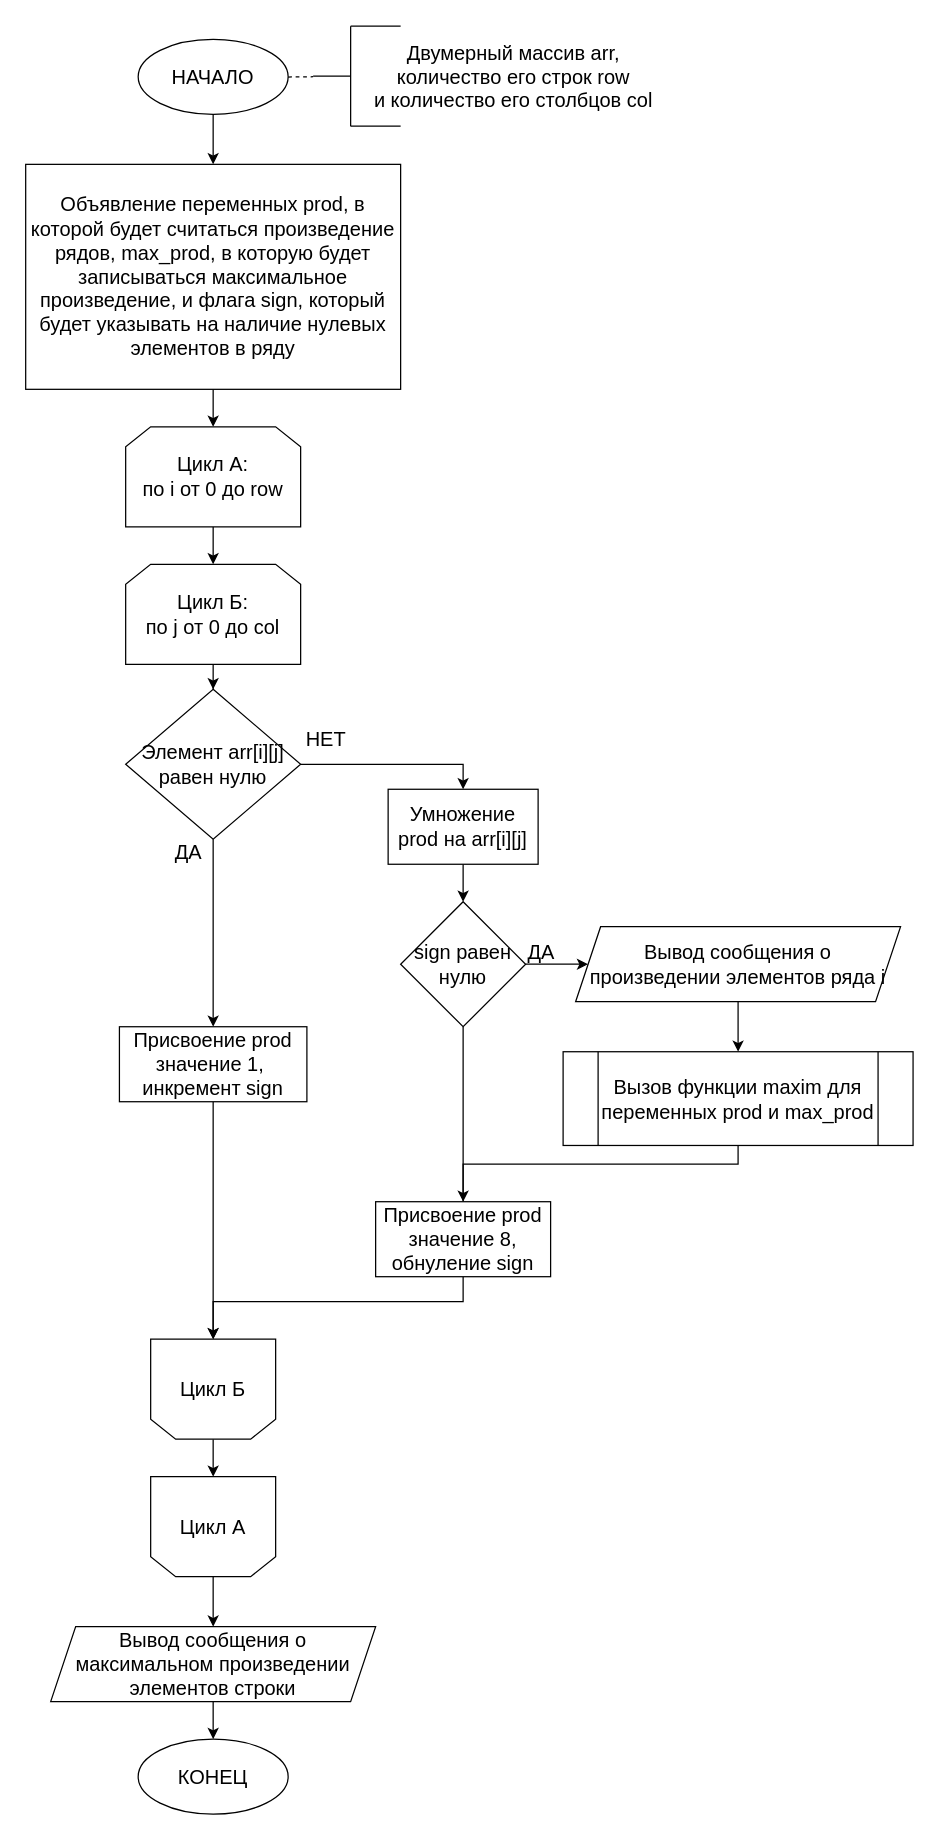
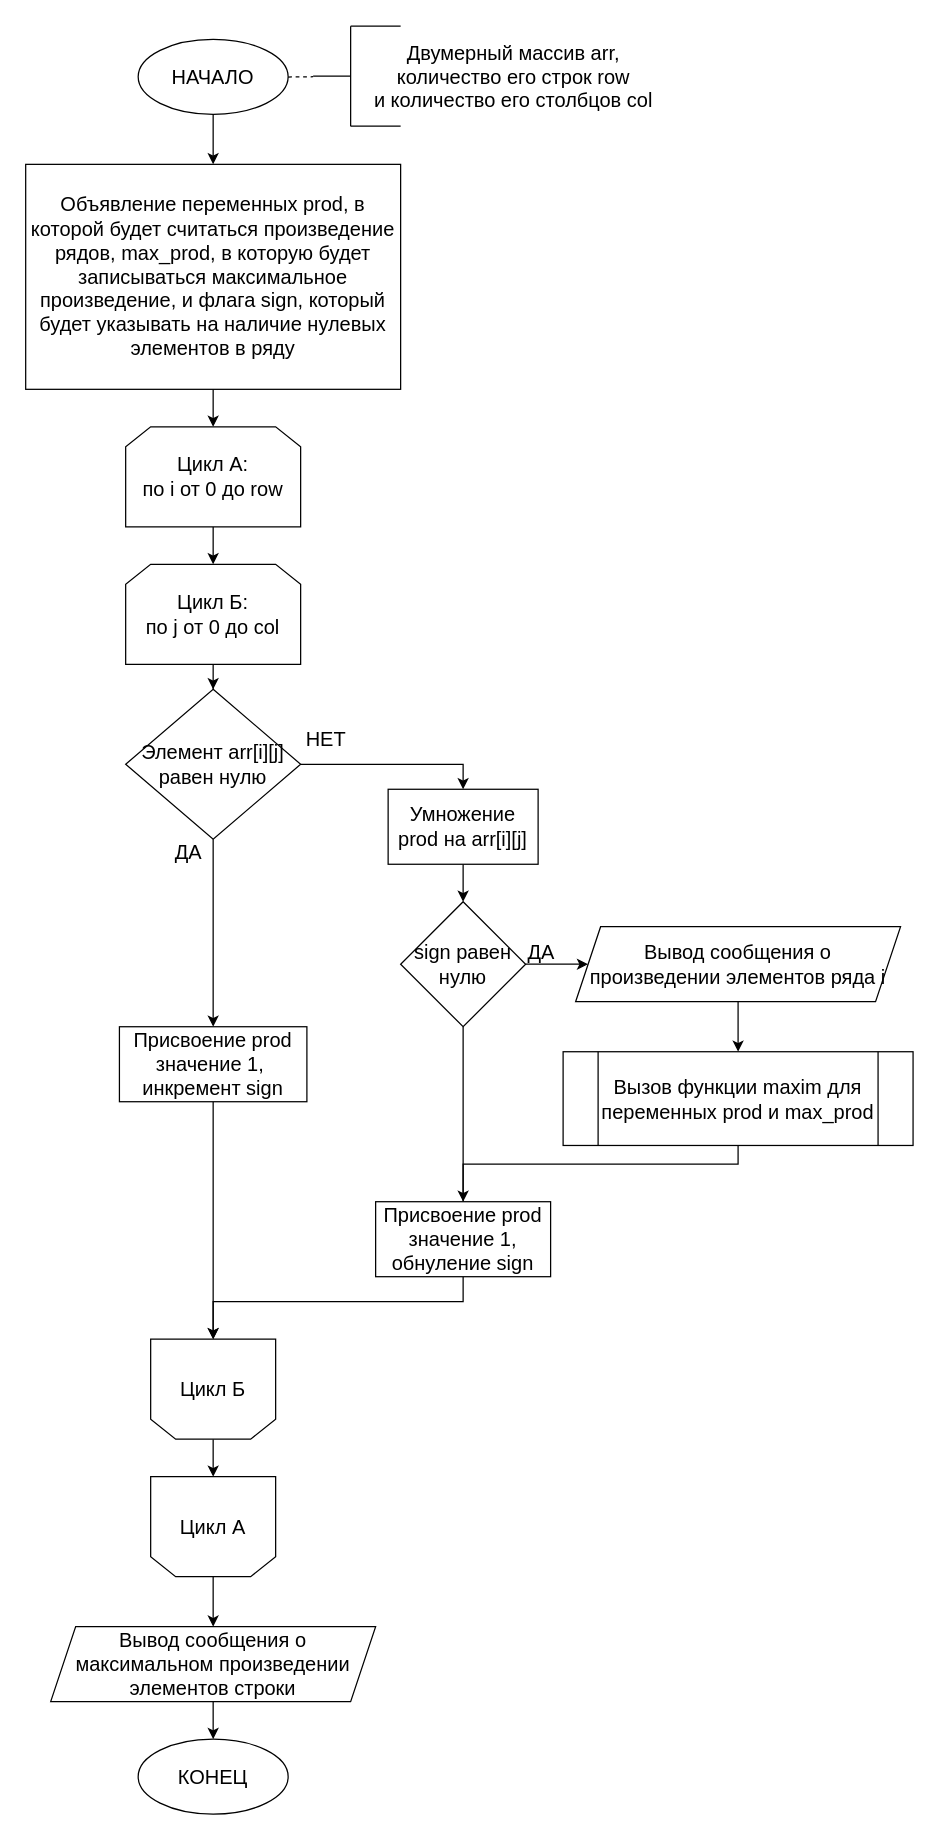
node "Присвоение prod значение 8, обнуление sign": label "Присвоение prod значение 8, обнуление sign" -> "Присвоение prod значение 1, обнуление sign"
